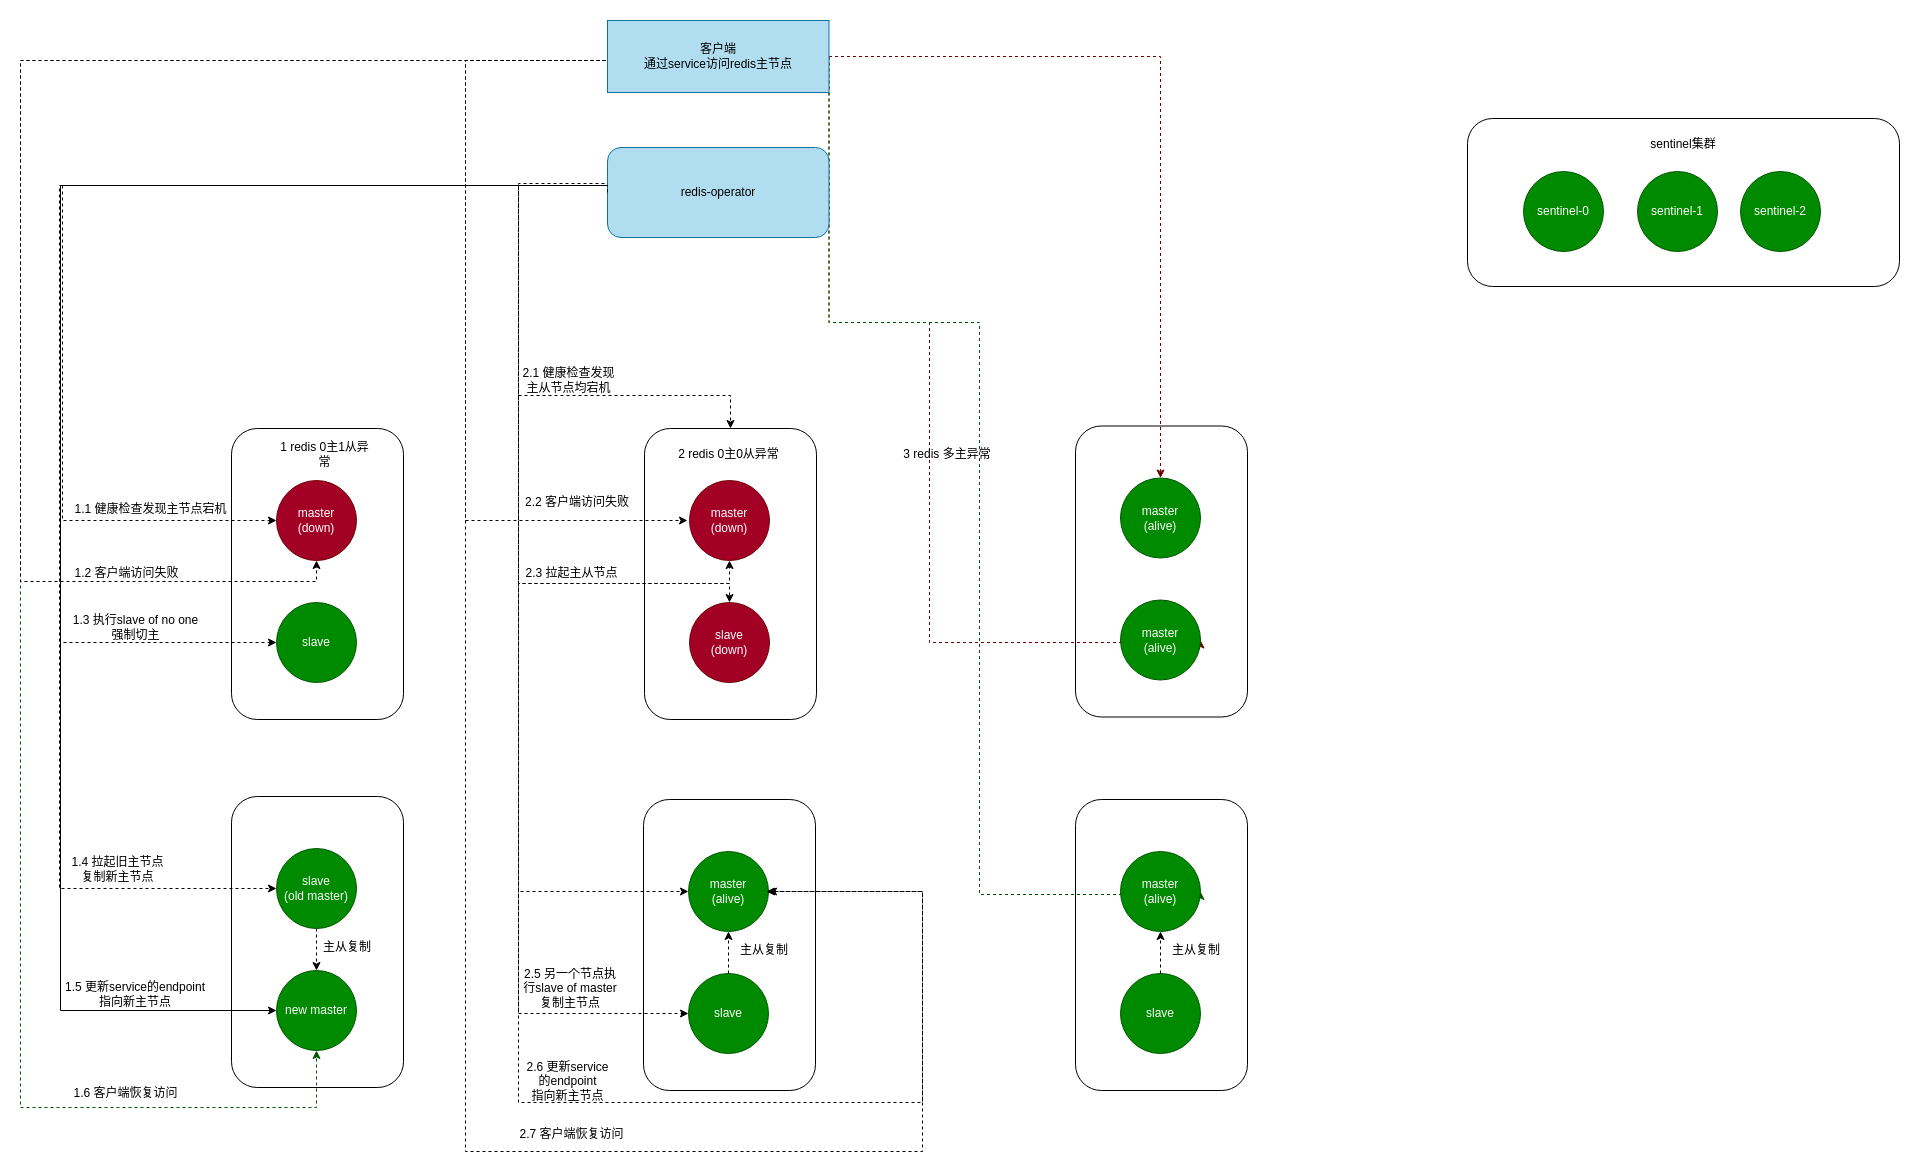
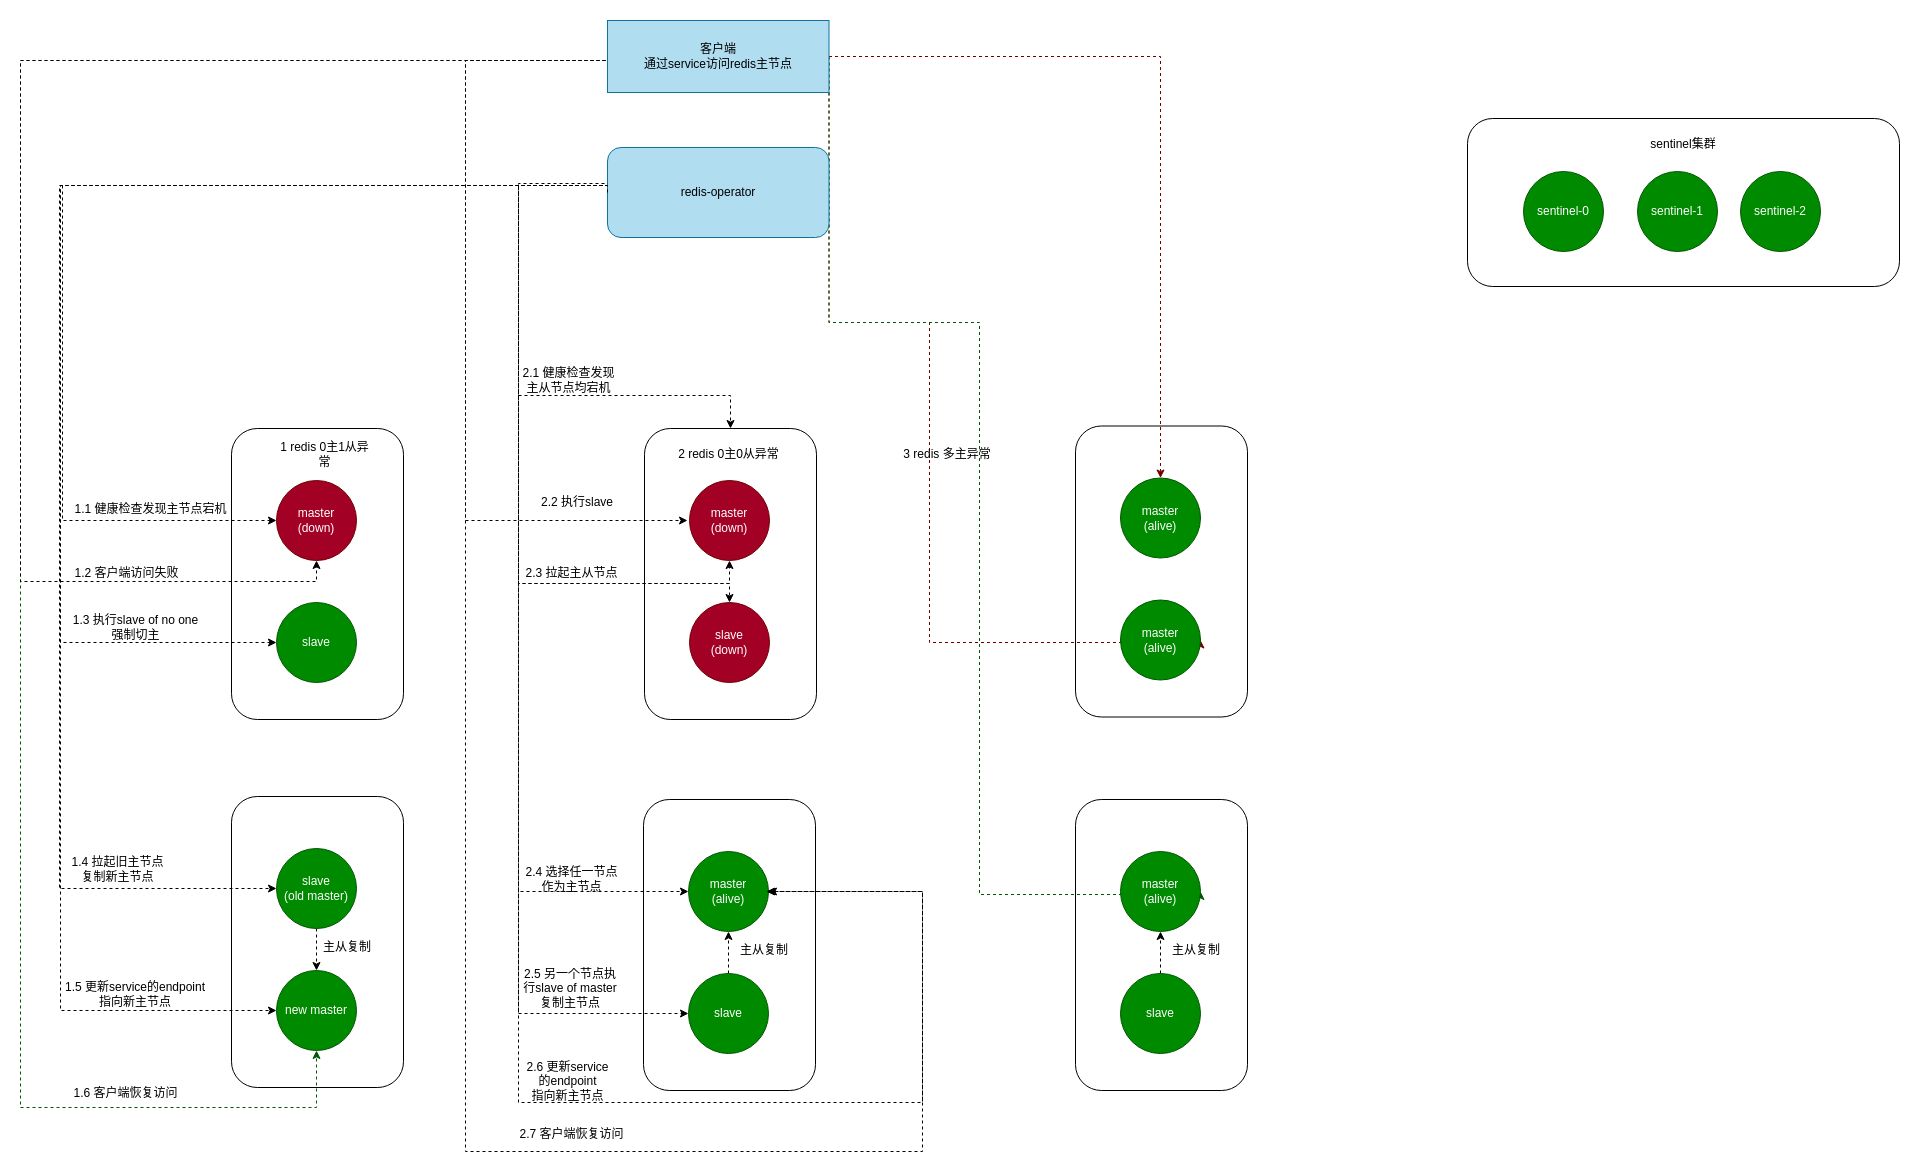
node "2.2 客户端访问失败": label "2.2 客户端访问失败" -> "2.2 执行slave"
node "2.4 选择任一节点作为主节点": added
edge "redis-operator" -> "new master": style solid -> dashed
